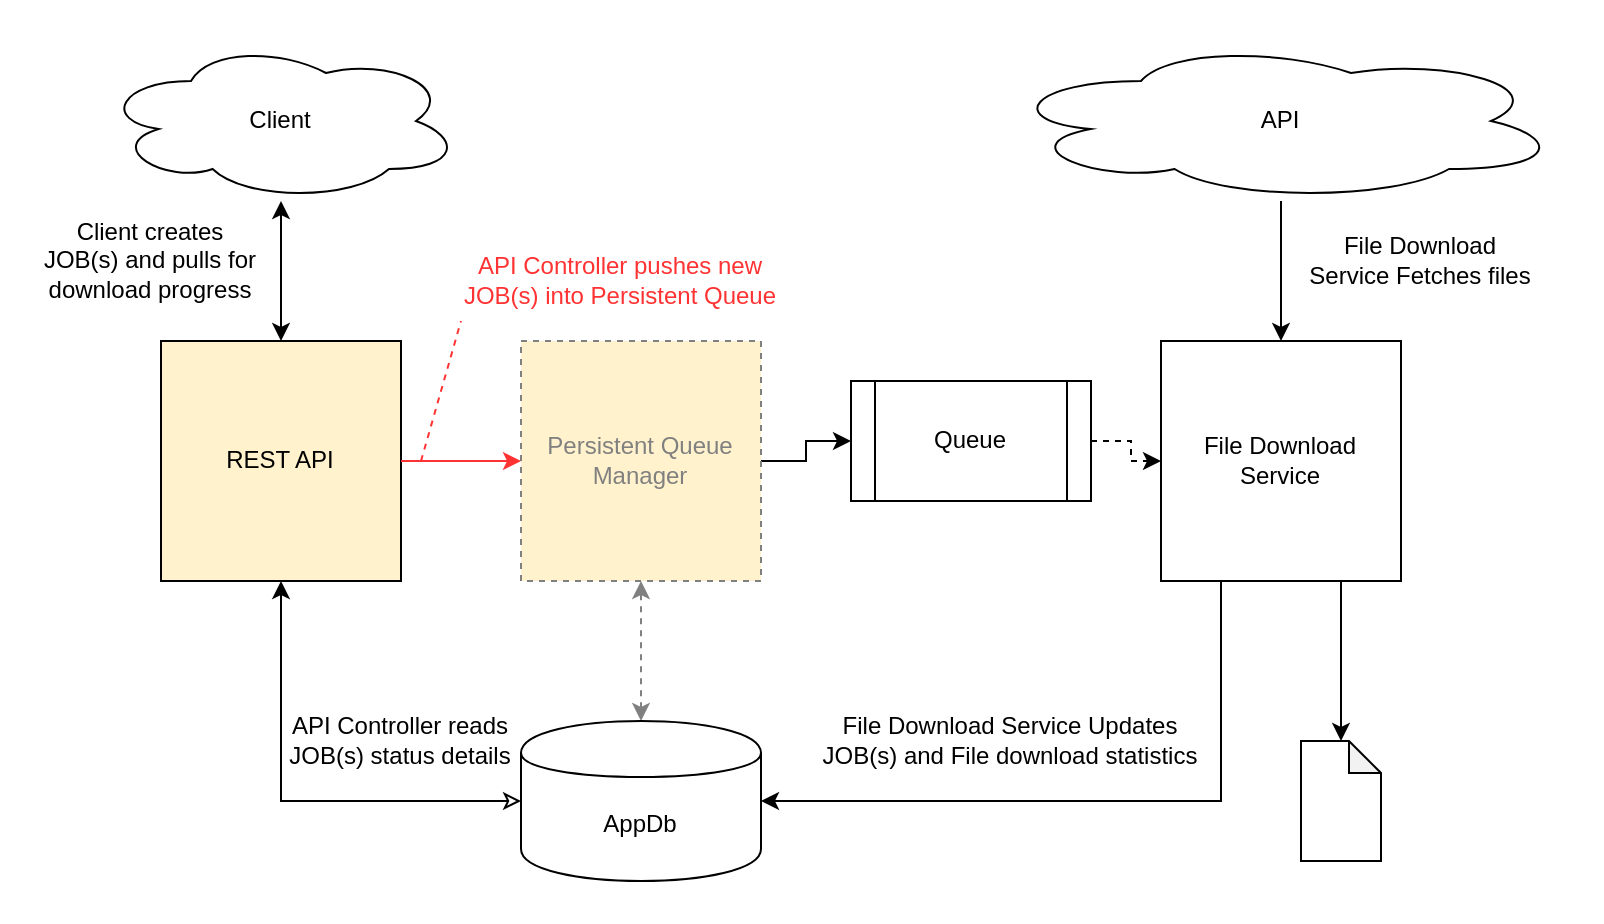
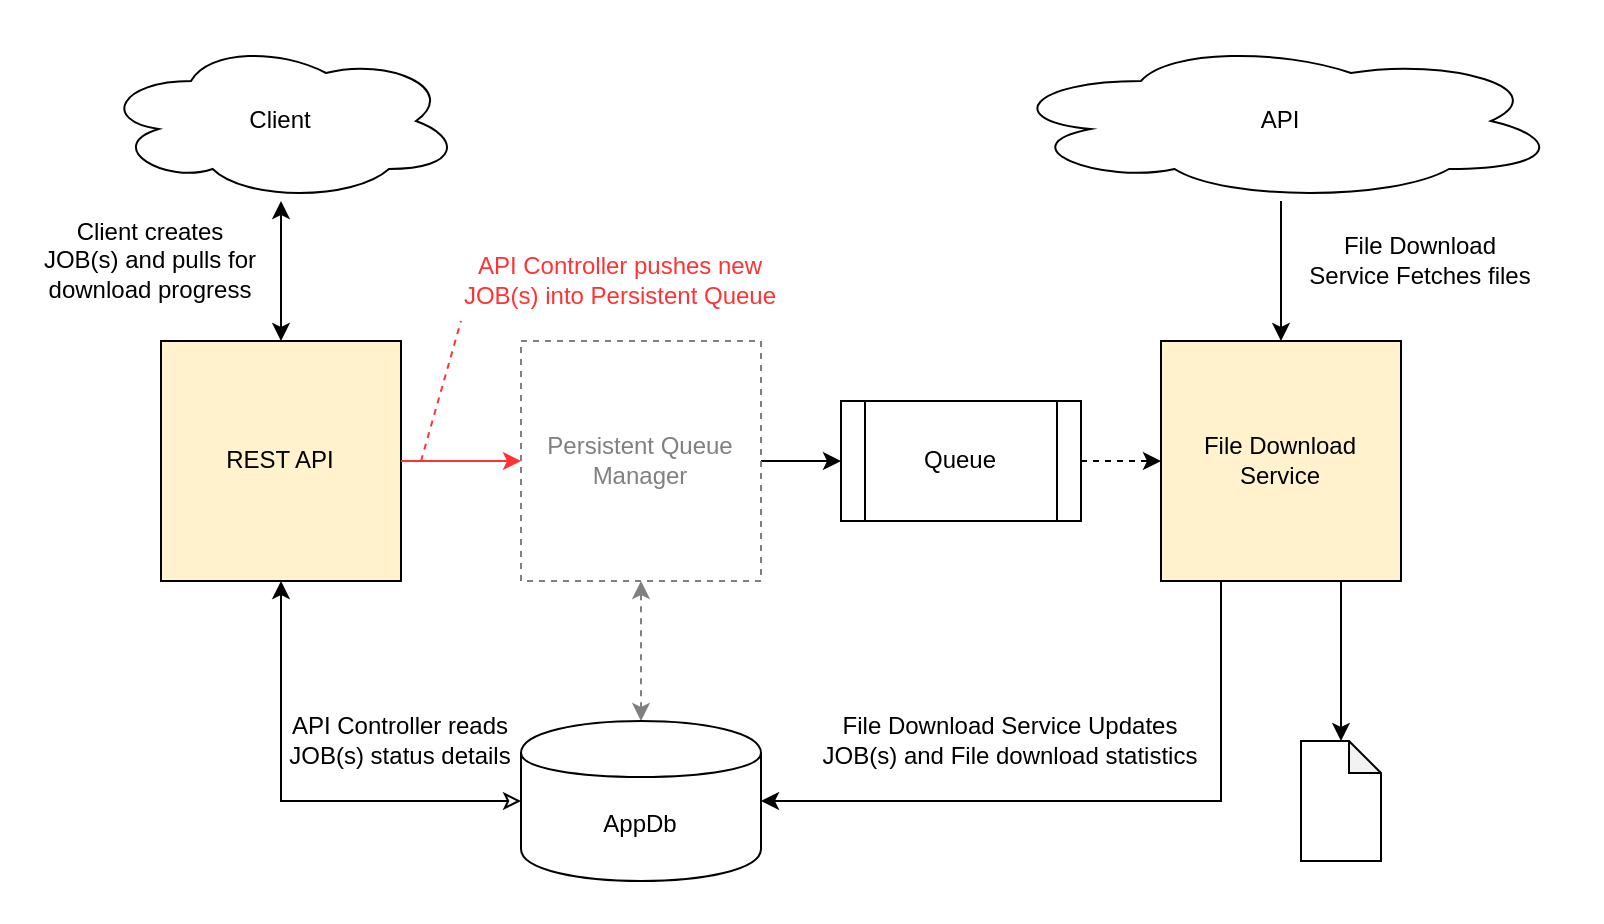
node "Queue": moved (971, 441) -> (961, 461)
node "Persistent Queue Manager": fillcolor #fff2cc -> #ffffff
node "File Download Service": fillcolor #ffffff -> #fff2cc
